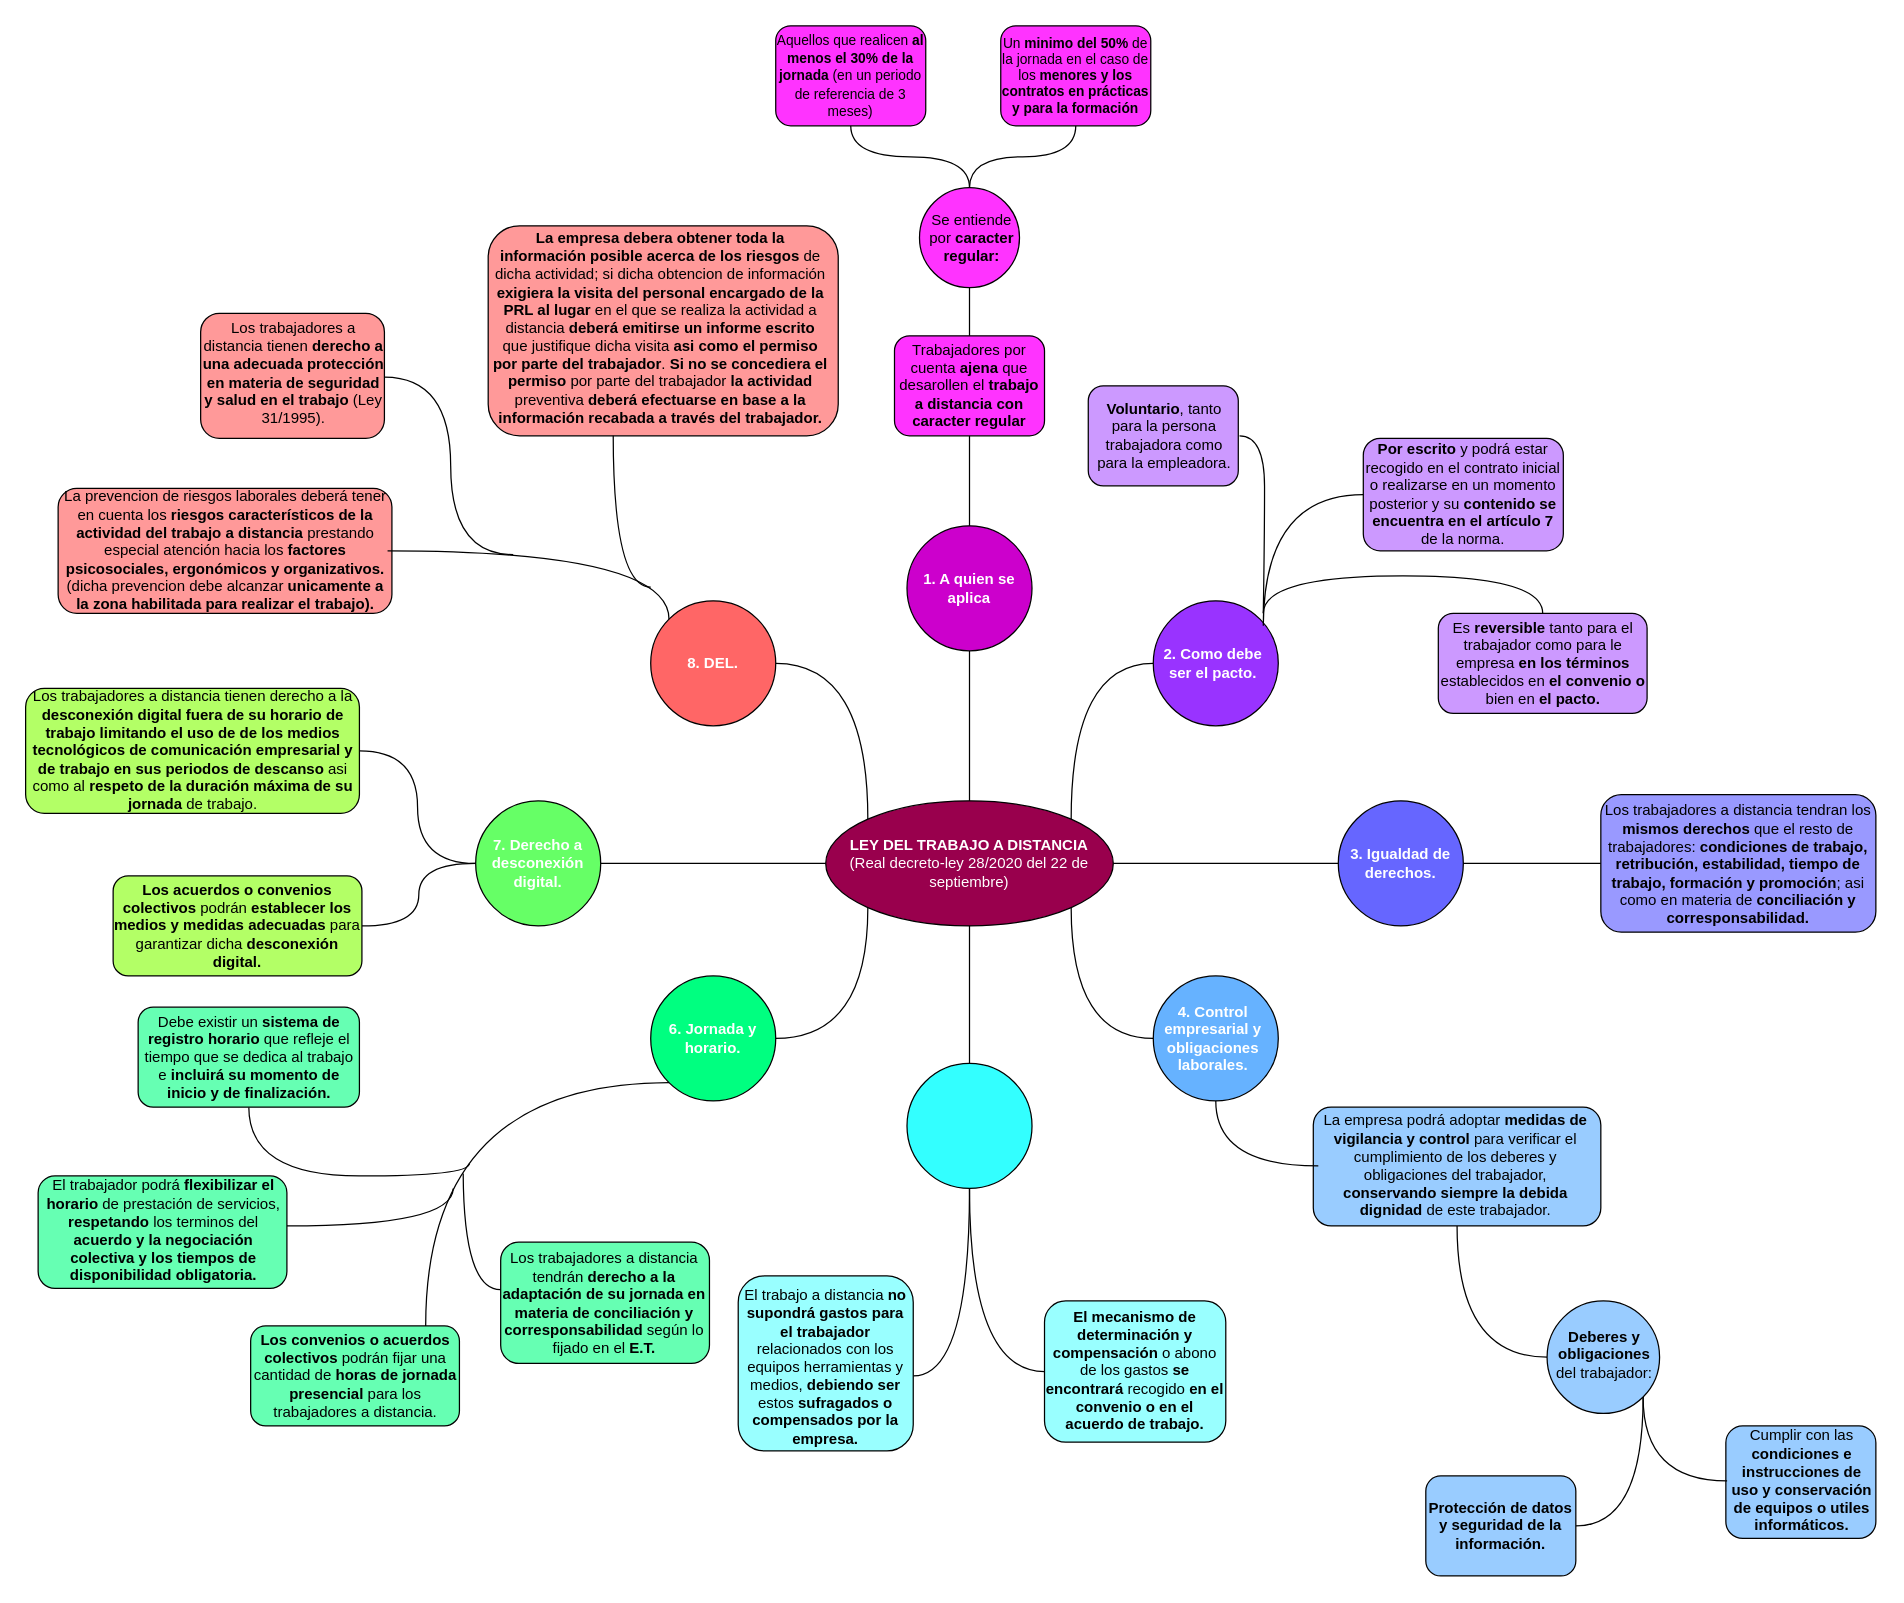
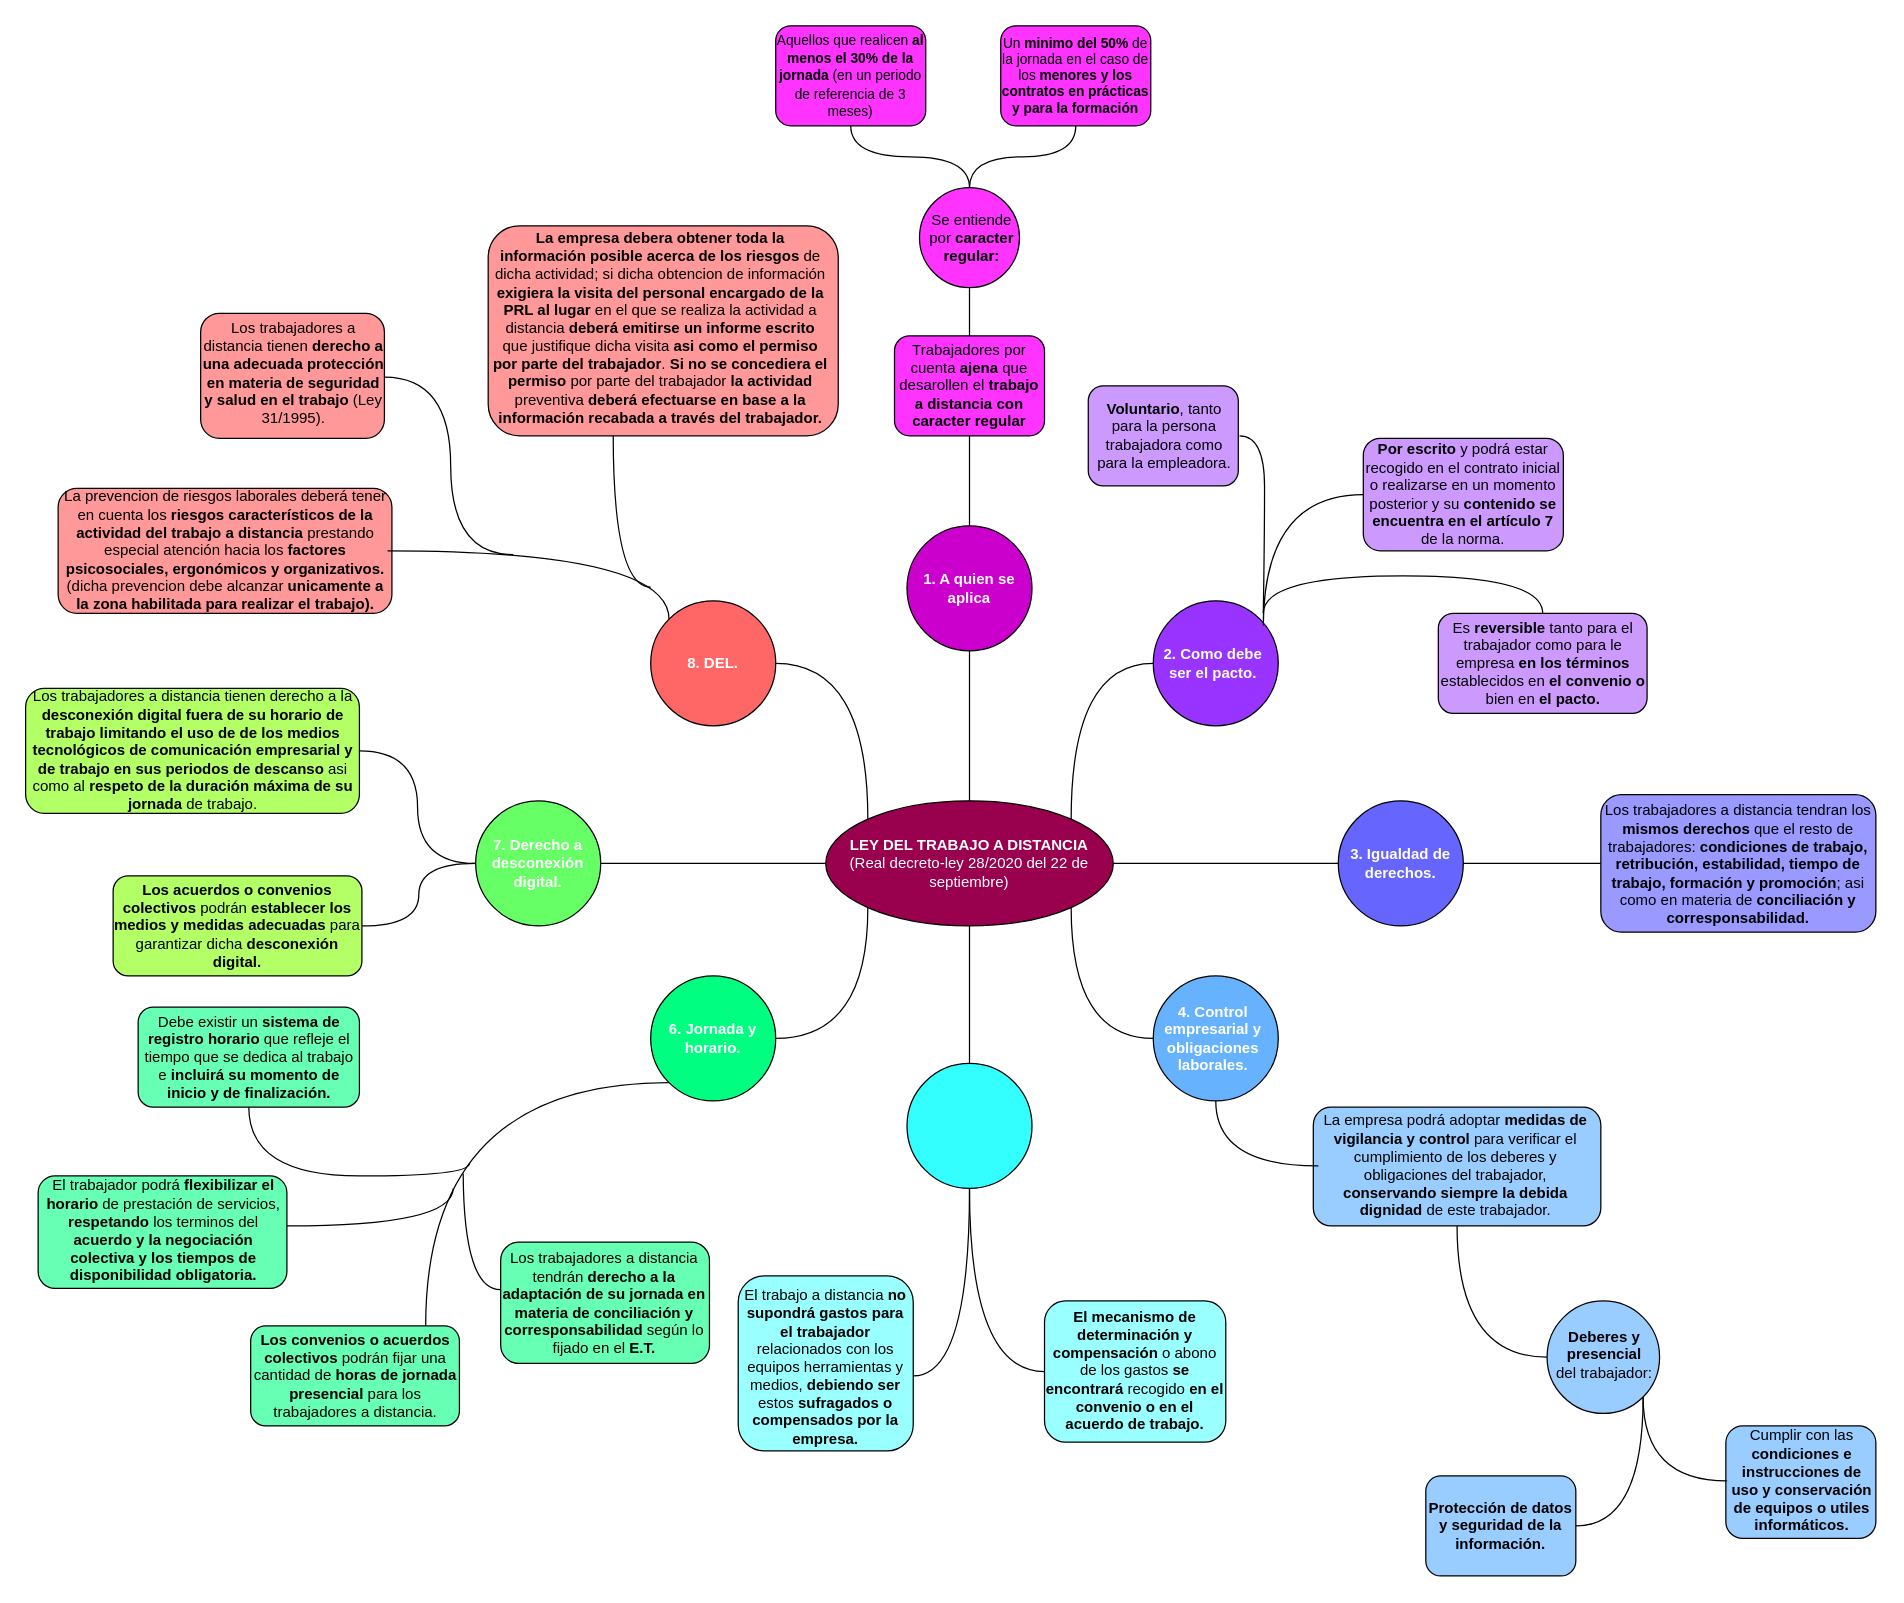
node "Deberes y obligaciones del trabajador:": label "Deberes y obligaciones del trabajador:" -> "Deberes y presencial del trabajador:"
